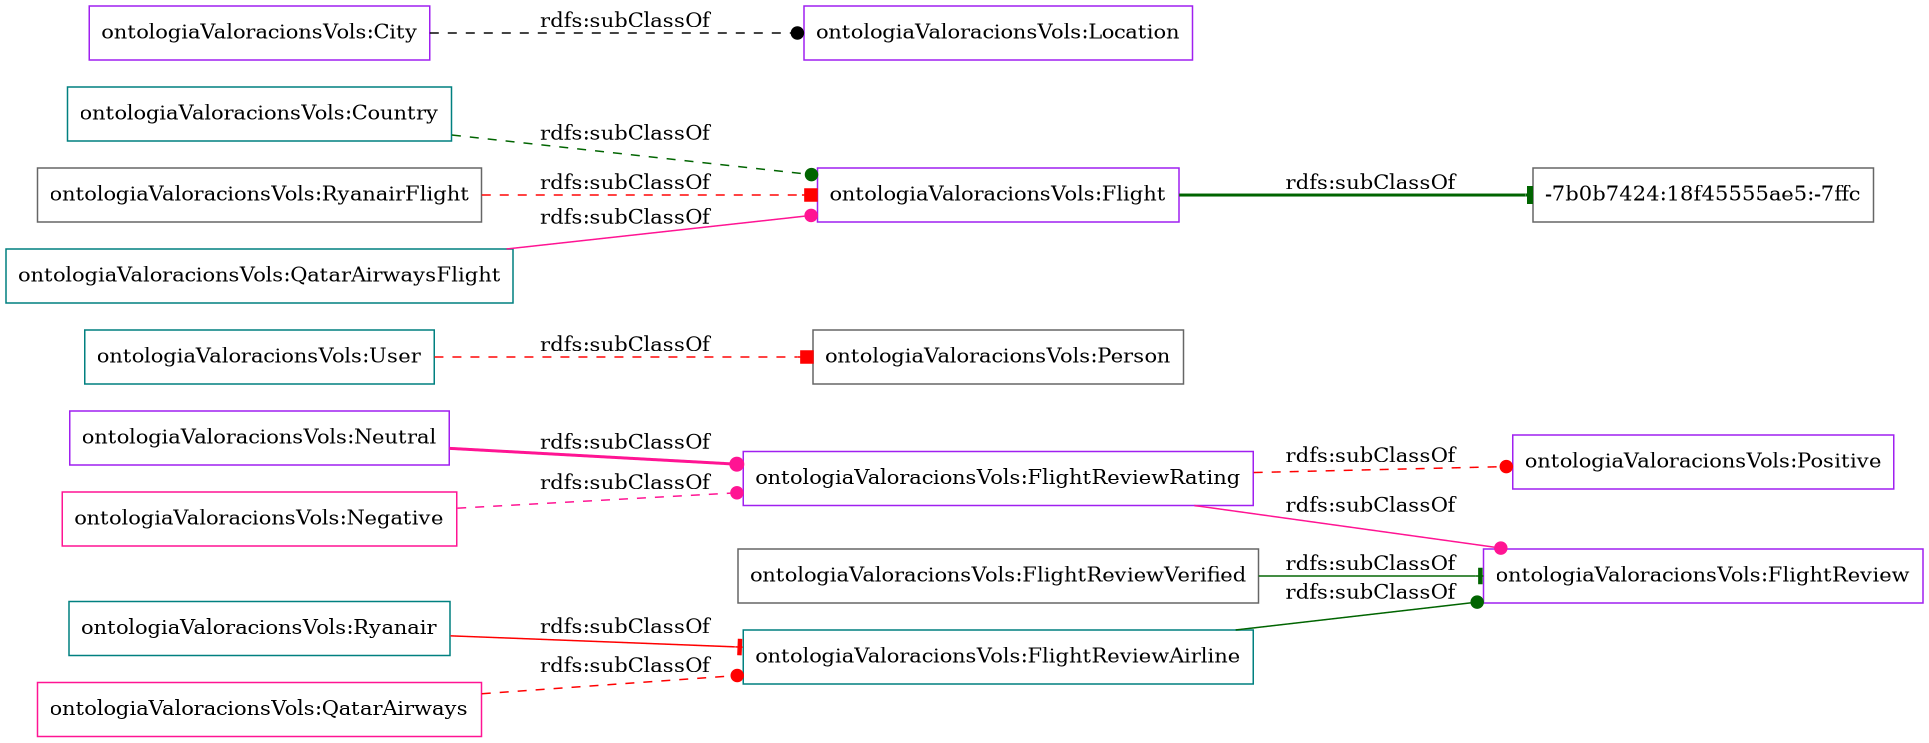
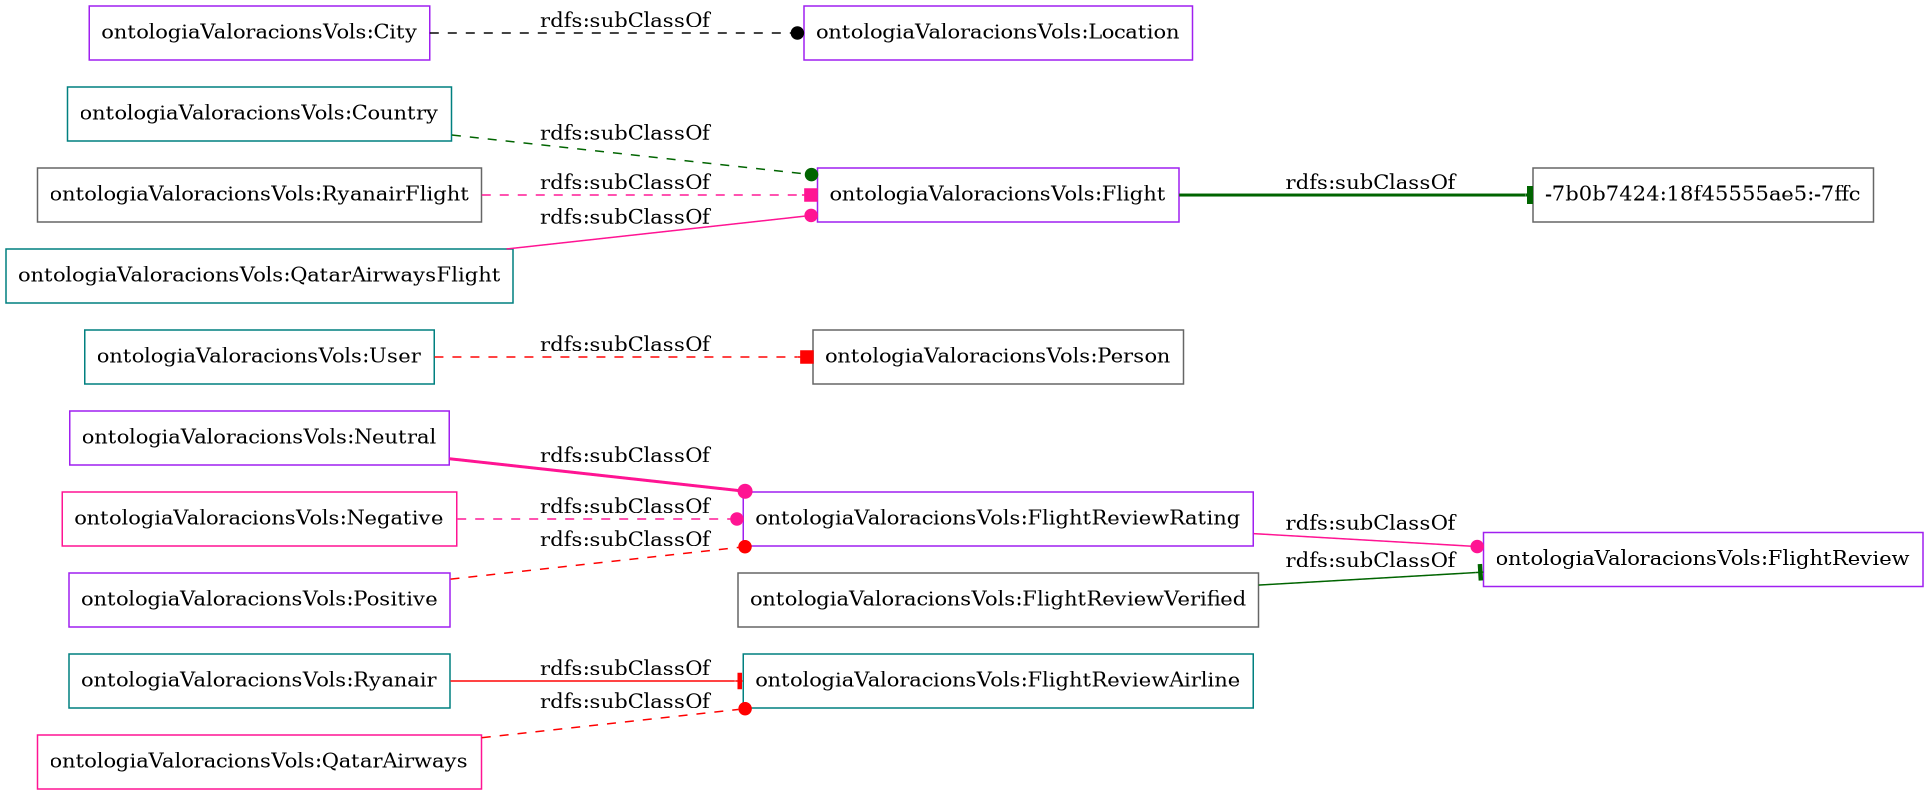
edge "ontologiaValoracionsVols:RyanairFlight" -> "ontologiaValoracionsVols:Flight": color red -> deeppink
edge "ontologiaValoracionsVols:FlightReviewRating" -> "ontologiaValoracionsVols:Positive": reversed
edge "ontologiaValoracionsVols:FlightReviewAirline" -> "ontologiaValoracionsVols:FlightReview": removed, label "rdfs:subClassOf"
